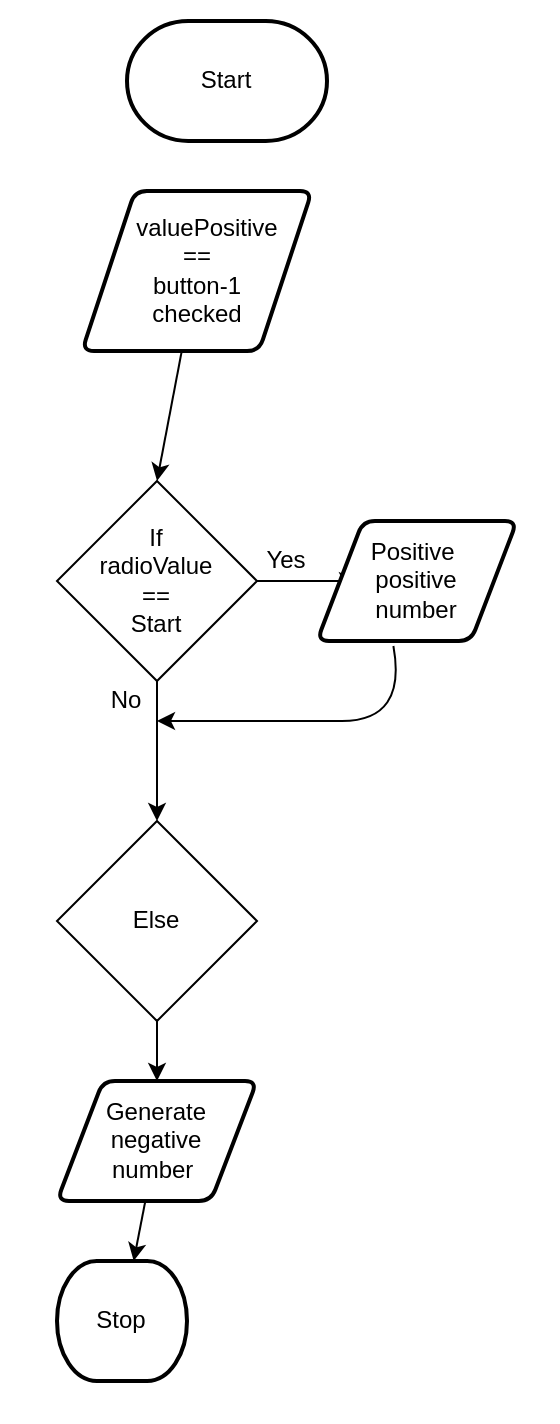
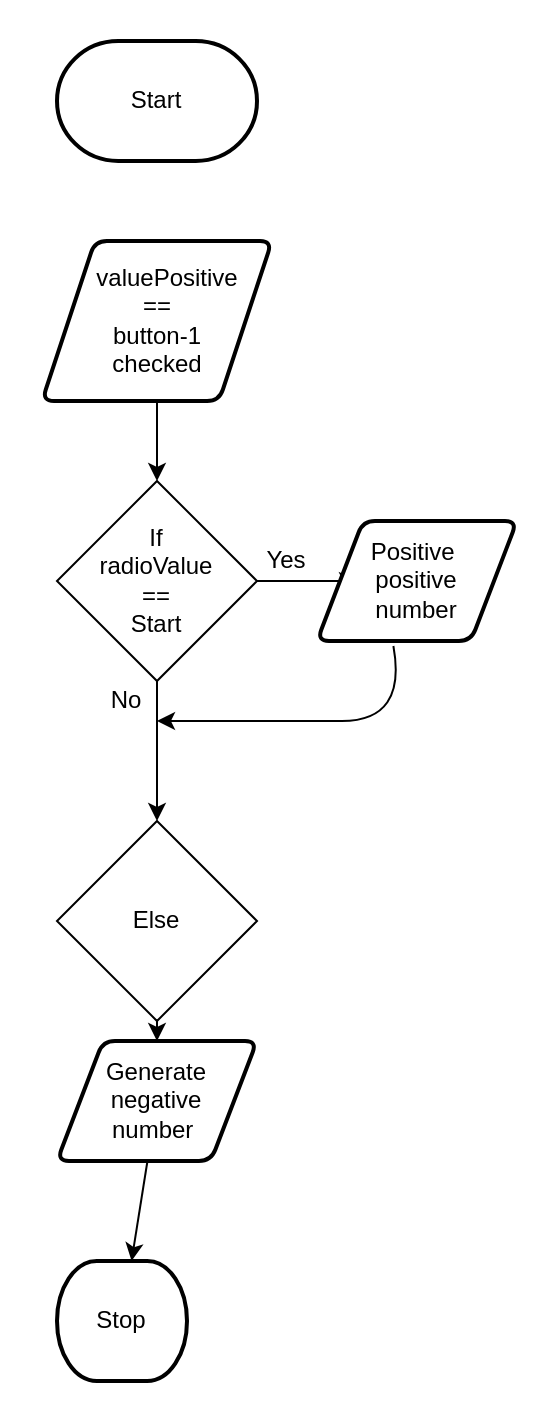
node "Start": moved (227, 81) -> (157, 101)
node "valuePositive == button-1 checked": moved (197, 271) -> (157, 321)
node "Generate negative number": moved (157, 1141) -> (157, 1101)
